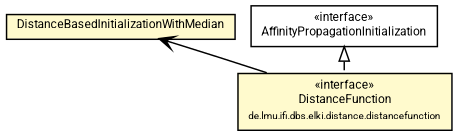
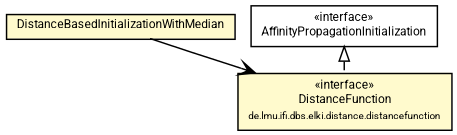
edge "DistanceFunction" -> "DistanceBasedInitializationWithMedian": reversed
